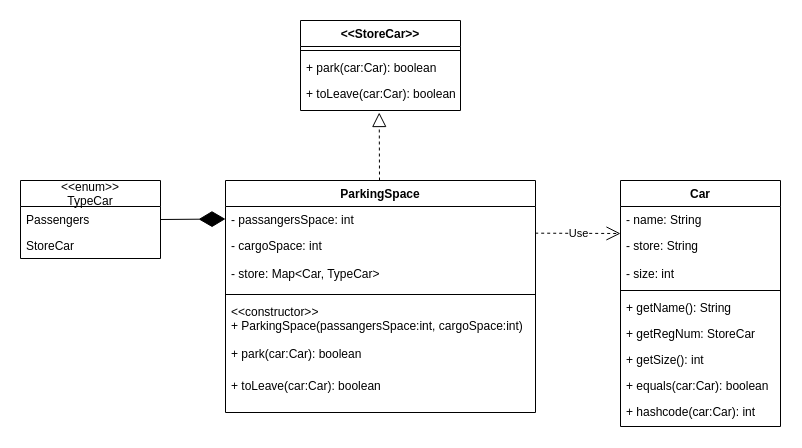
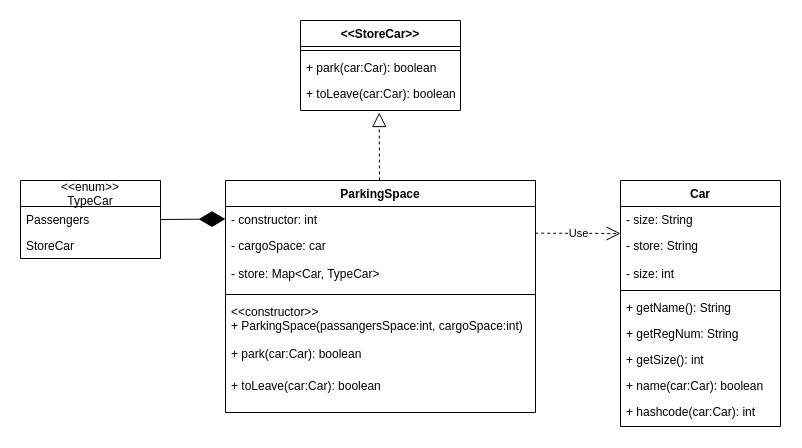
node "- passangersSpace: int": label "- passangersSpace: int" -> "- constructor: int"
node "- name: String": label "- name: String" -> "- size: String"
node "- cargoSpace: int": label "- cargoSpace: int" -> "- cargoSpace: car"
node "+ getRegNum: StoreCar": label "+ getRegNum: StoreCar" -> "+ getRegNum: String"
node "+ equals(car:Car): boolean": label "+ equals(car:Car): boolean" -> "+ name(car:Car): boolean"
